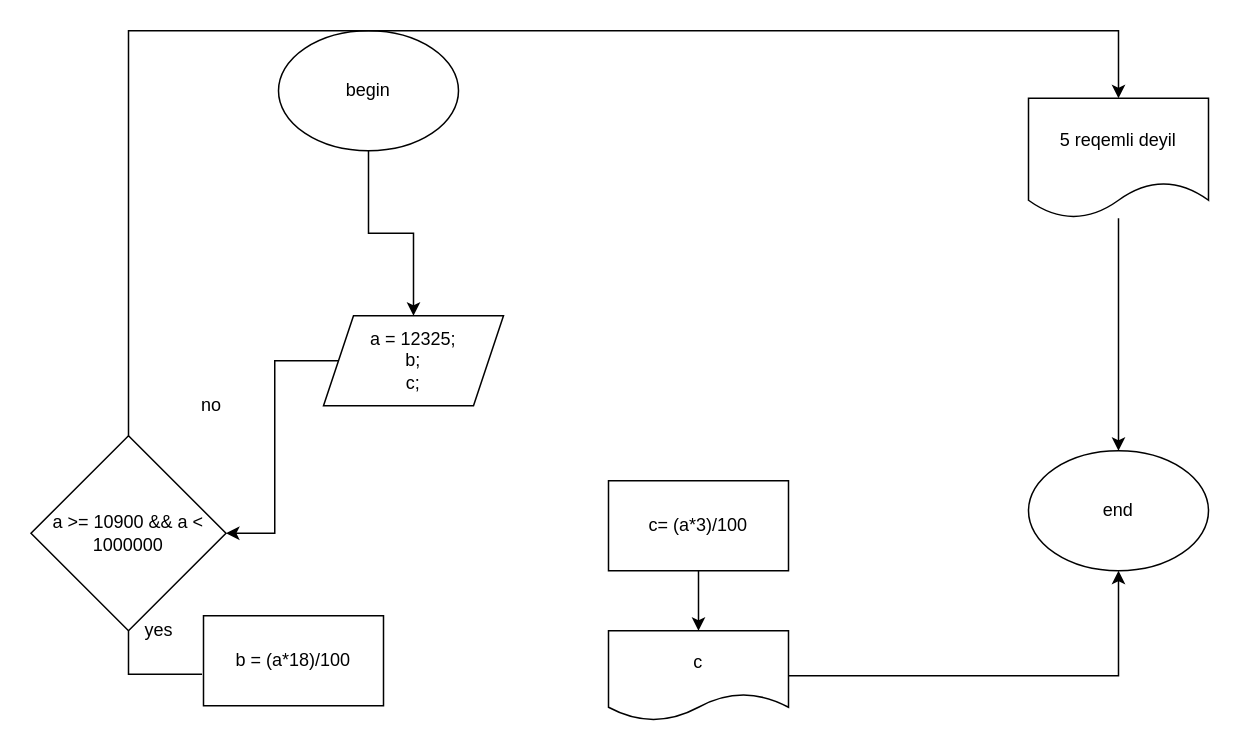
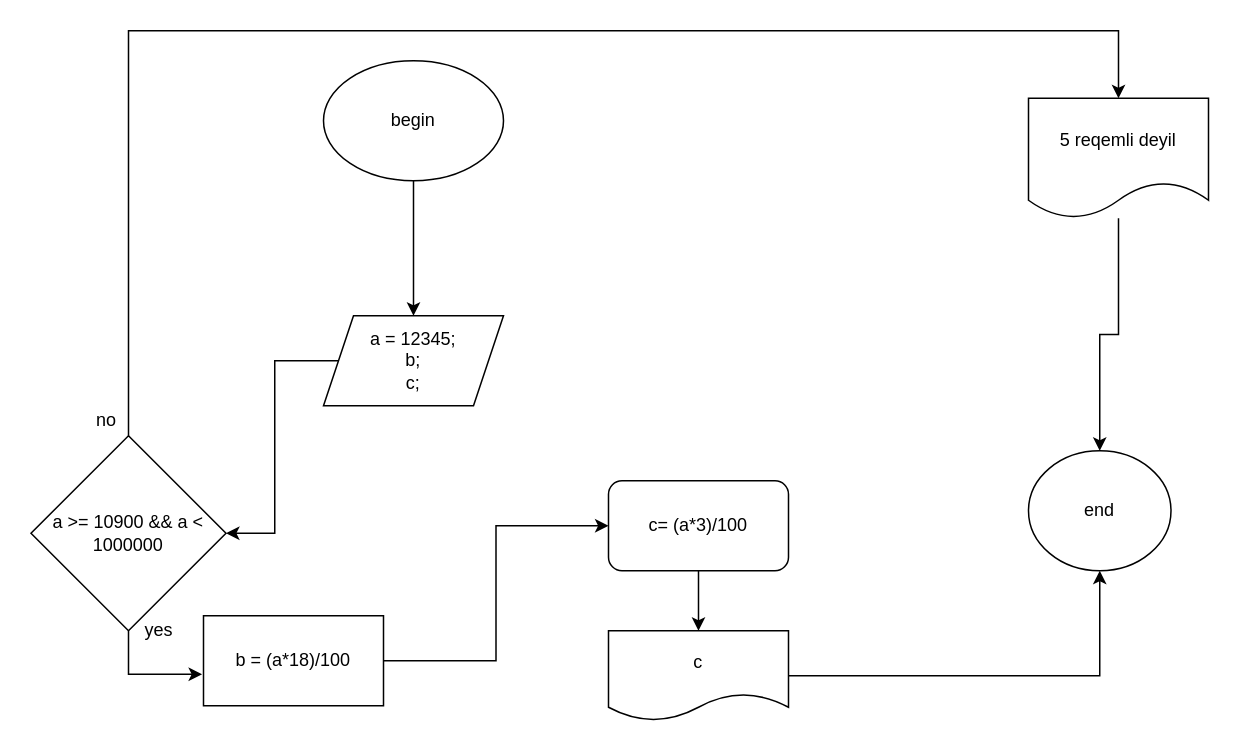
node "begin": moved (368, 91) -> (413, 121)
node "a = 12325; b; c;": label "a = 12325; b; c;" -> "a = 12345; b; c;"
node "no": moved (211, 406) -> (106, 421)
node "end": size 180x120 -> 143x120
node "c= (a*3)/100": shape rectangle -> rounded rectangle
edge "b = (a*18)/100" -> "c= (a*3)/100": added
edge "a >= 10900 && a < 1000000" -- "b = (a*18)/100": arrowhead none -> classic
